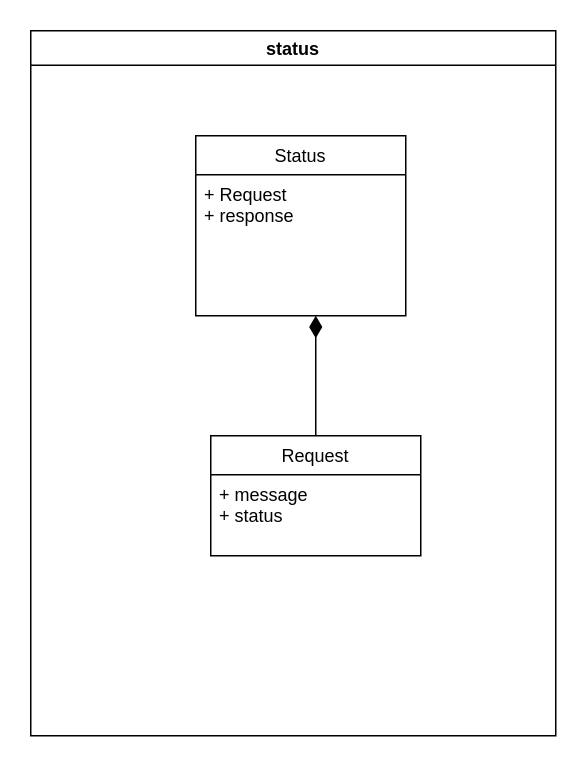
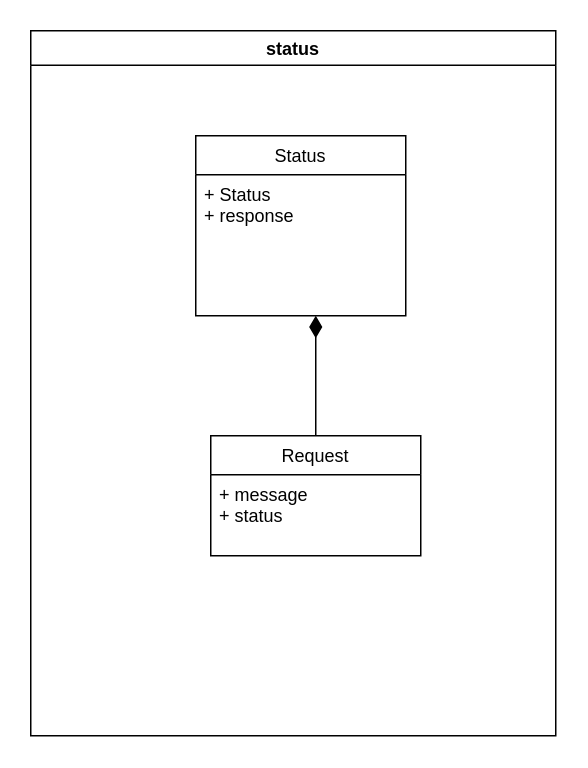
node "+ Request + response": label "+ Request + response" -> "+ Status + response"
